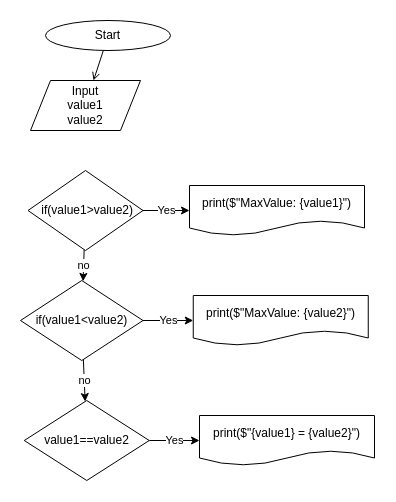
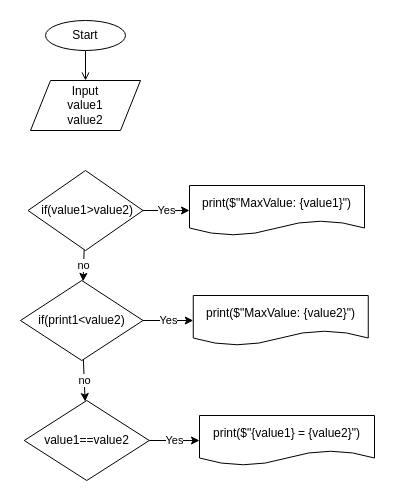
node "Start": size 125x30 -> 80x30
node "if(value1<value2)": label "if(value1<value2)" -> "if(print1<value2)"
